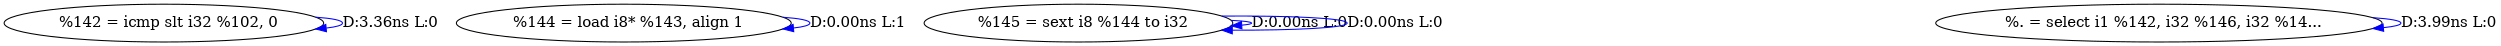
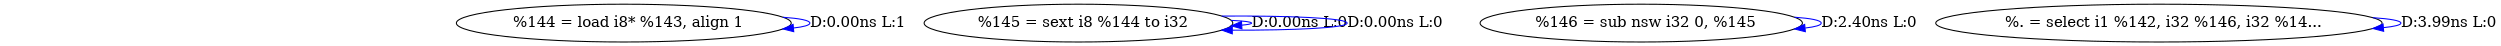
node "%142 = icmp slt i32 %102, 0": removed
node "%146 = sub nsw i32 0, %145": added
